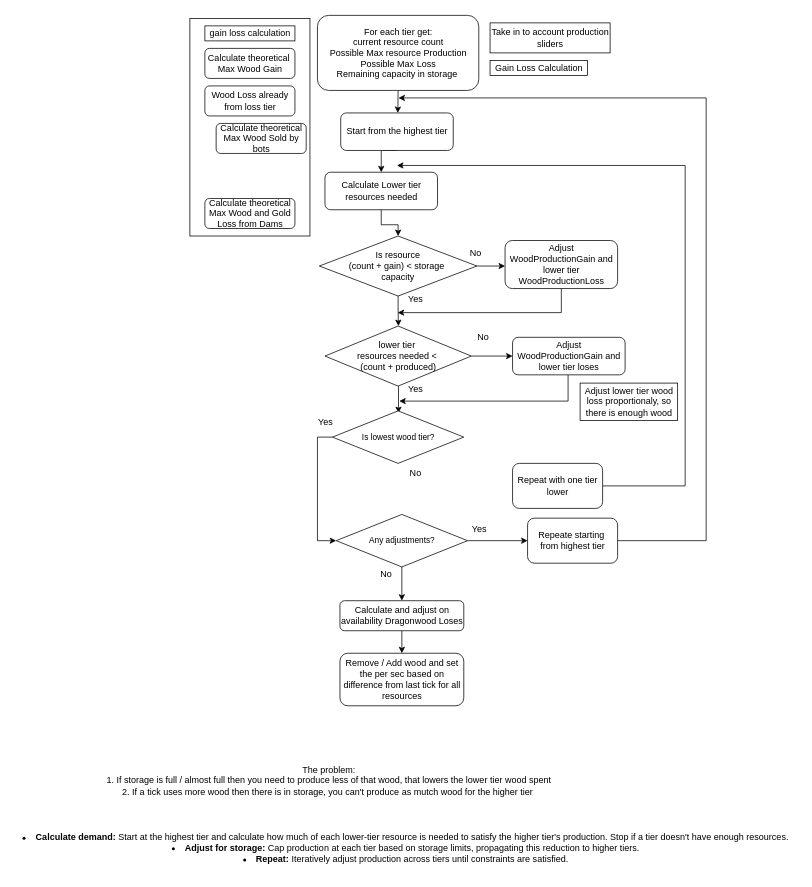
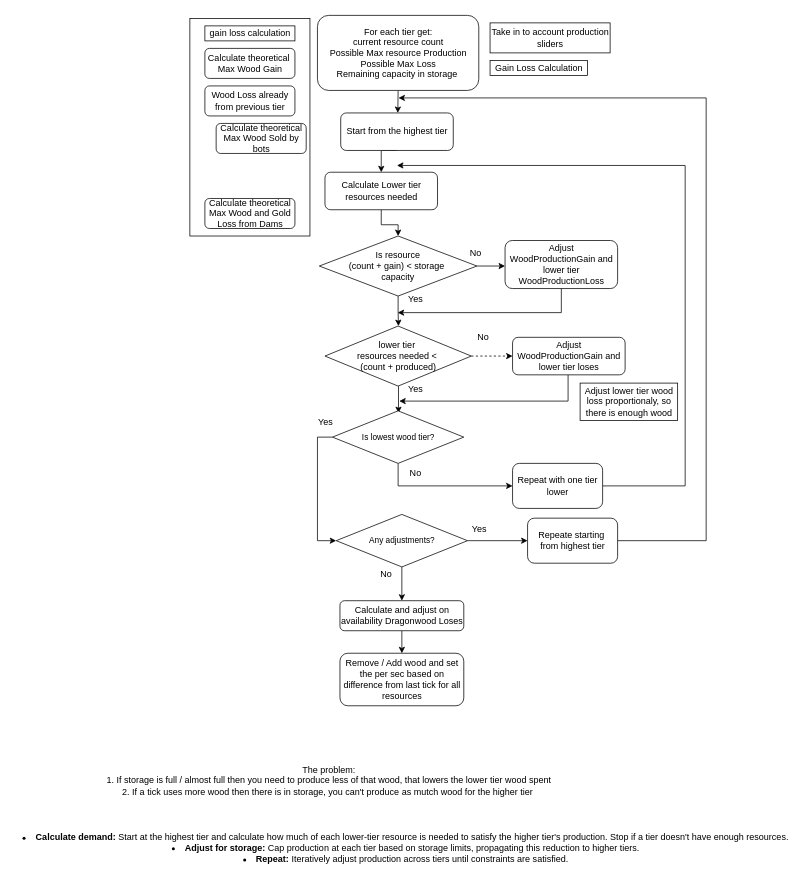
node "Wood Loss already from loss tier": label "Wood Loss already from loss tier" -> "Wood Loss already from previous tier"
edge "lower tier resources needed < (count + produced)" -> "Adjust WoodProductionGain and lower tier loses": style solid -> dashed
edge "Is lowest wood tier?" -> "Repeat with one tier lower": added
